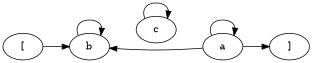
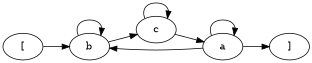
edge "c" -> "a": added
edge "b" -> "c": added
